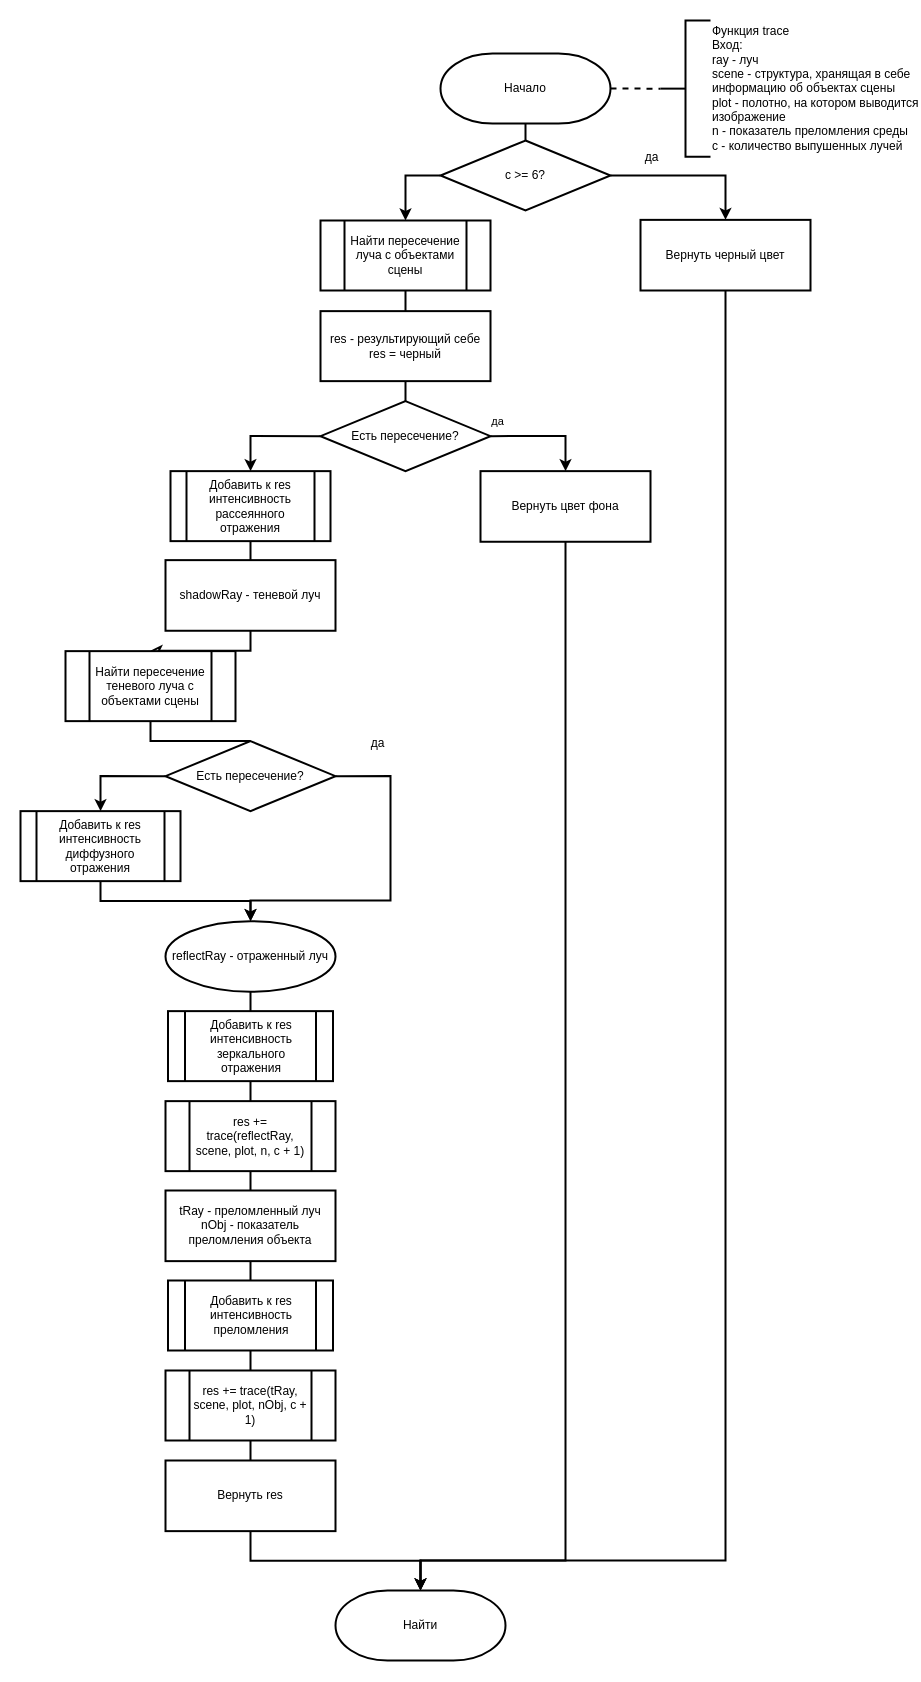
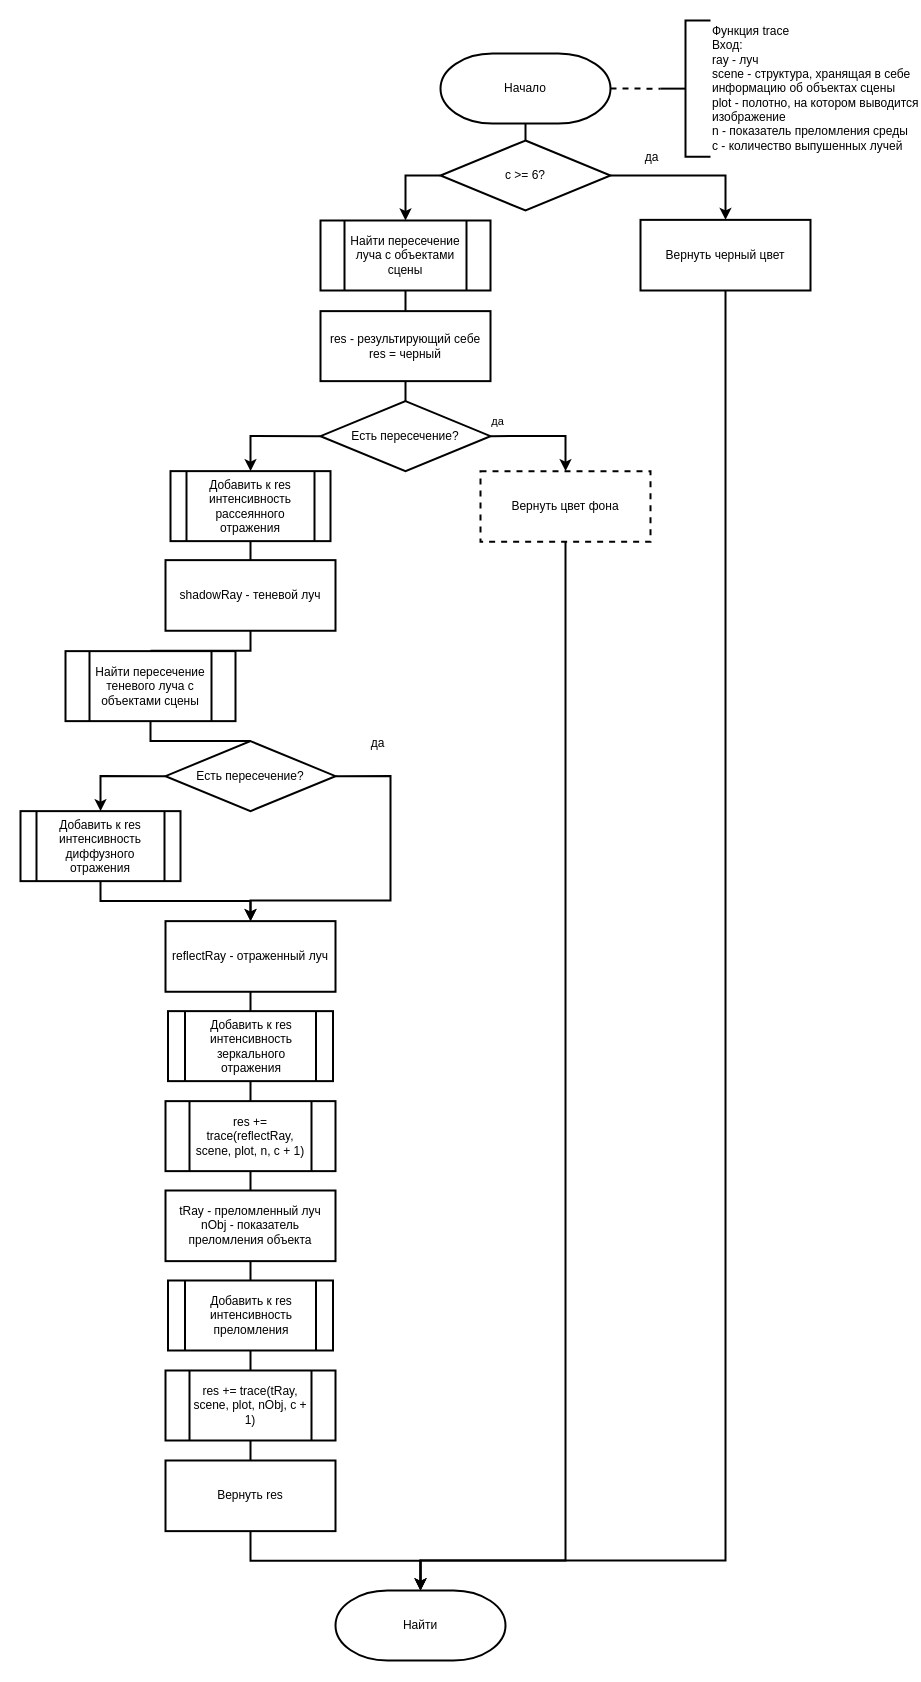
node "Вернуть цвет фона": style solid -> dashed
edge "shadowRay - теневой луч" -> "Найти пересечение теневого луча с объектами сцены": arrowhead classic -> none
node "reflectRay - отраженный луч": shape ellipse -> rectangle
